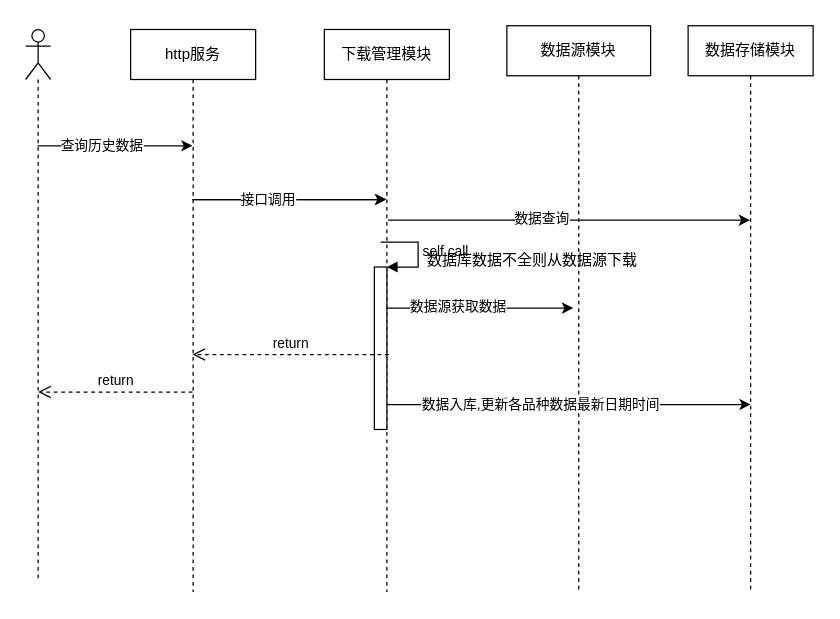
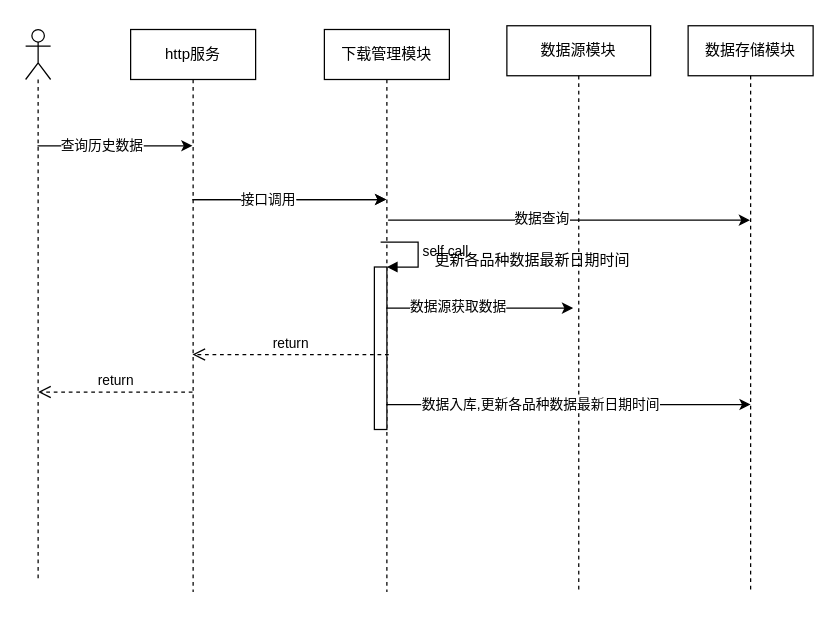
node "数据库数据不全则从数据源下载": label "数据库数据不全则从数据源下载" -> "更新各品种数据最新日期时间"
